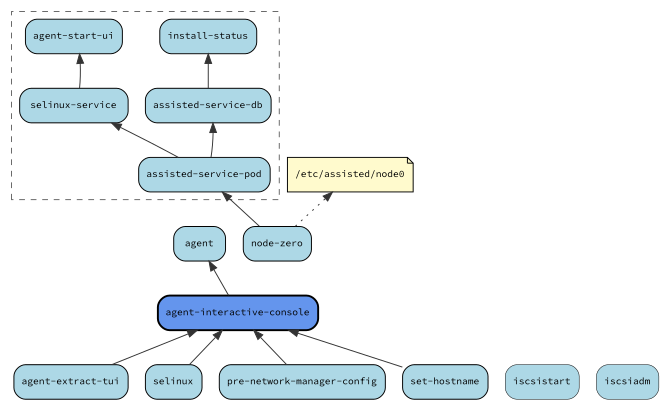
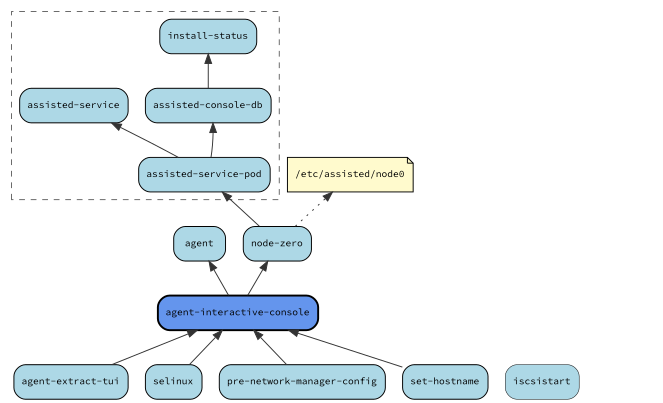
node "agent-start-ui": removed
node "selinux-service": label "selinux-service" -> "assisted-service"
node "assisted-service-db": label "assisted-service-db" -> "assisted-console-db"
edge "agent-interactive-console" -> "node-zero": added
node "iscsiadm": removed
